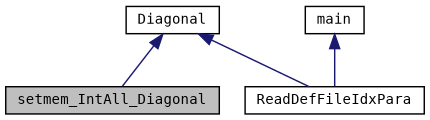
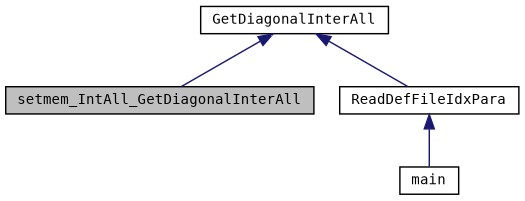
node "Diagonal": label "Diagonal" -> "GetDiagonalInterAll"
edge "ReadDefFileIdxPara" -> "main": reversed
node "setmem_IntAll_Diagonal": label "setmem_IntAll_Diagonal" -> "setmem_IntAll_GetDiagonalInterAll"
